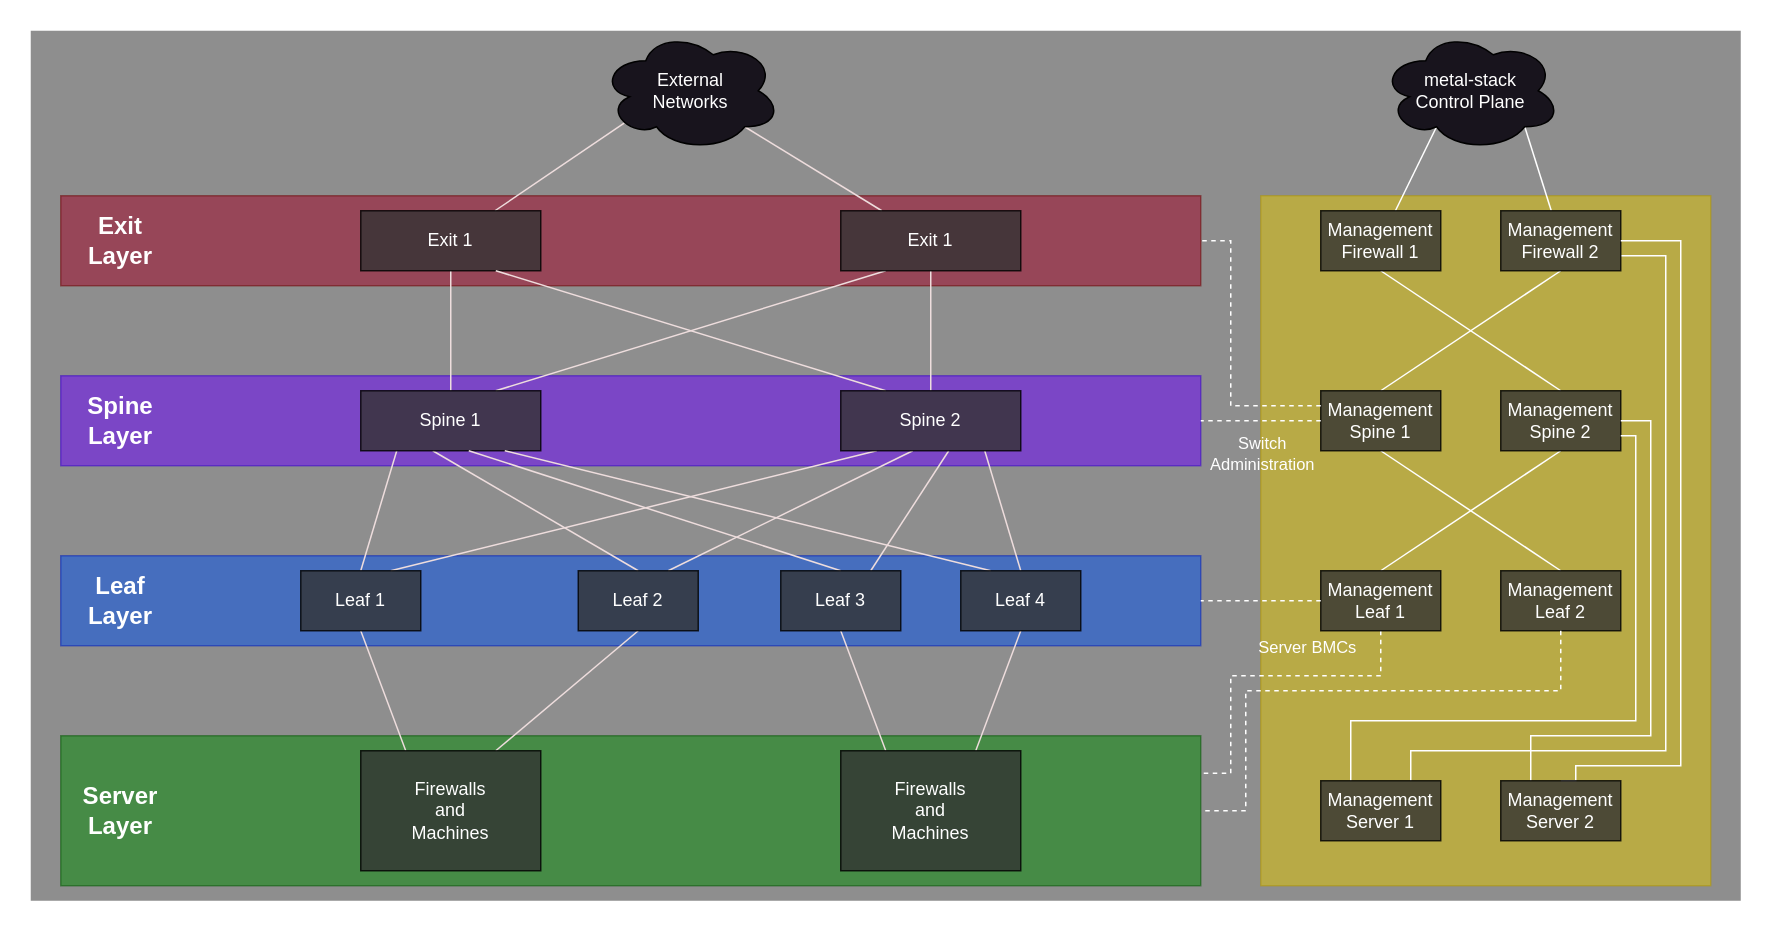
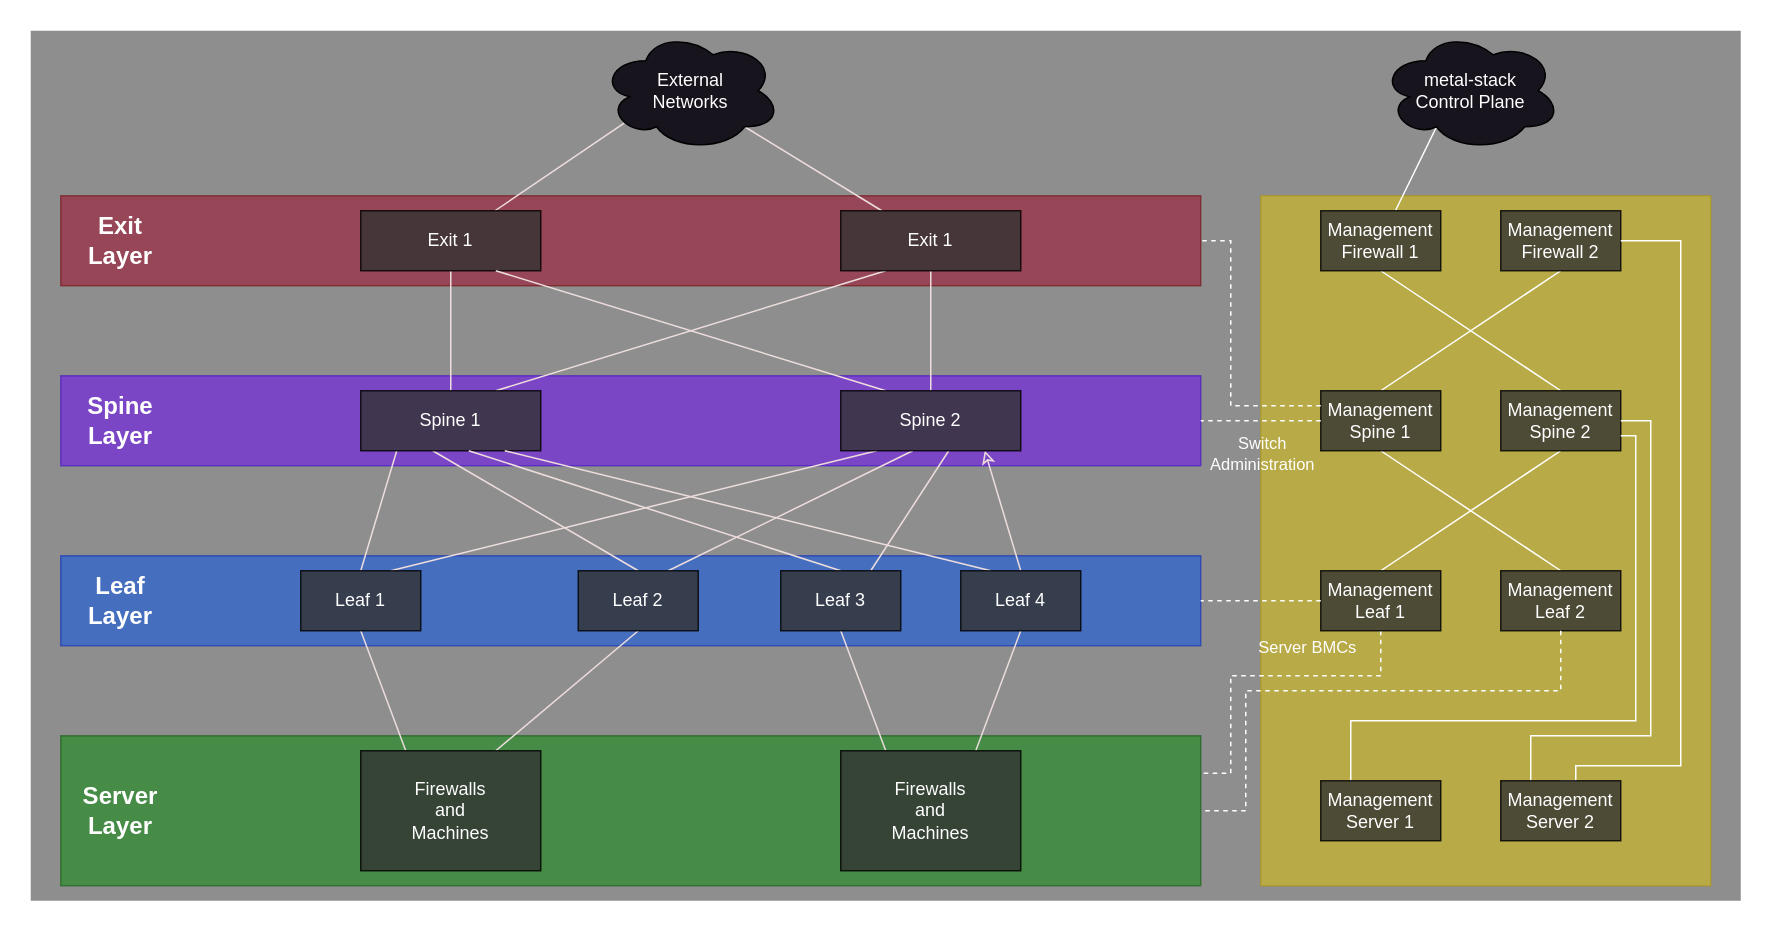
edge "metal-stack Control Plane" -- "Management Firewall 2": removed
edge "Spine 2" -- "Leaf 4": arrowhead none -> classic
edge "Management Firewall 2" -- "Management Server 1": removed
